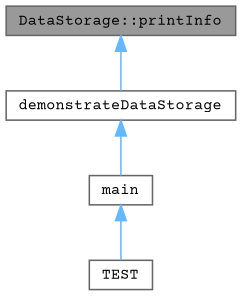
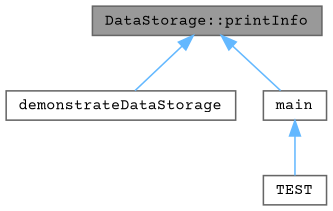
edge "main" -> "demonstrateDataStorage": now "main" -> "DataStorage::printInfo"
